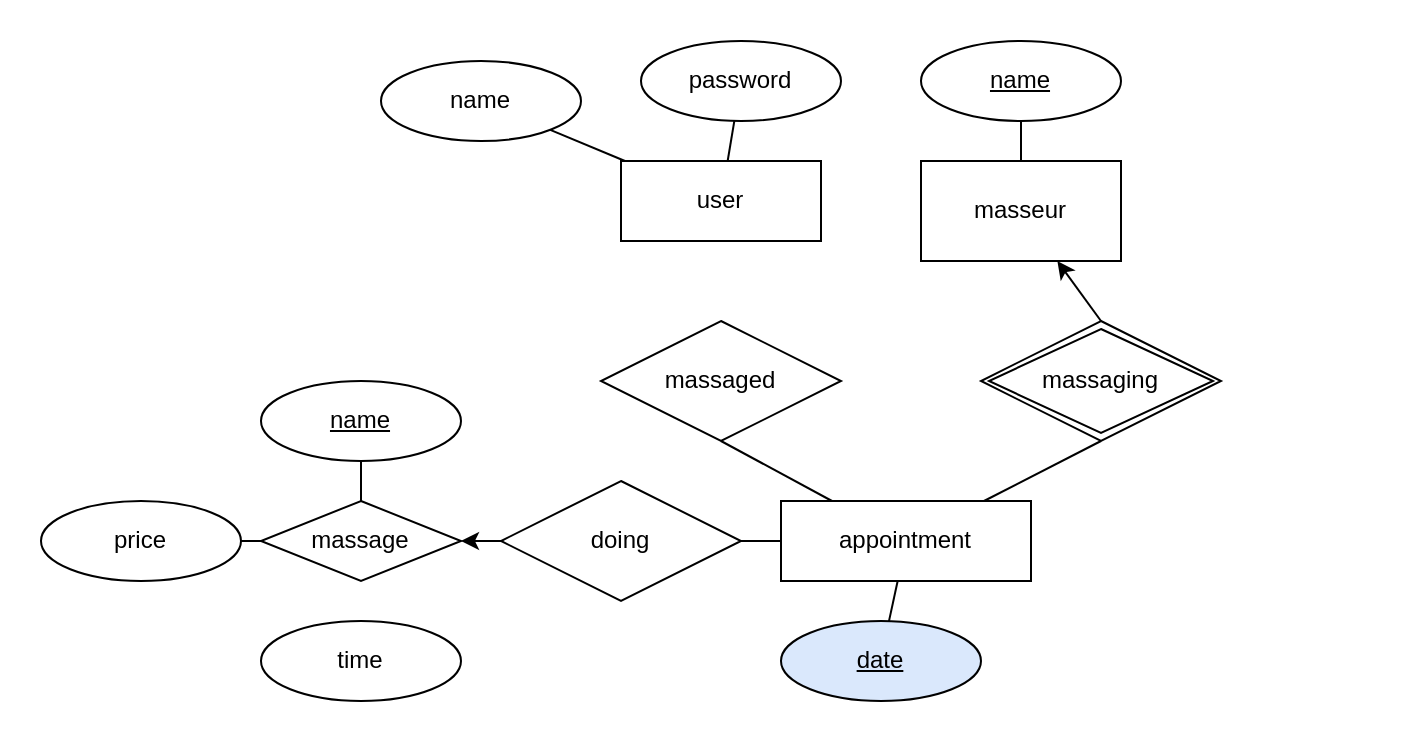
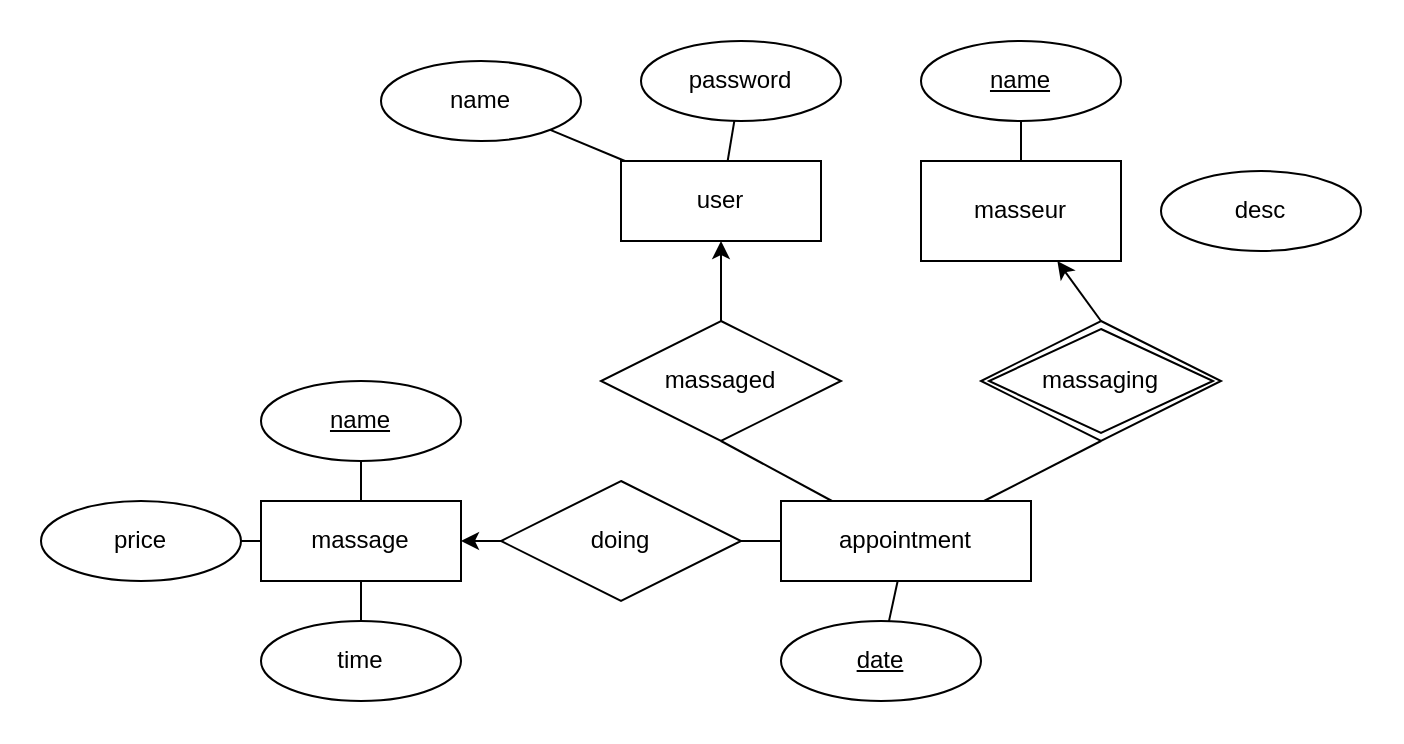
node "desc": added
edge "massaged" -> "user": added
node "massage": shape diamond -> rectangle
edge "massage" -- "time": added
node "date": fillcolor #dae8fc -> #ffffff
